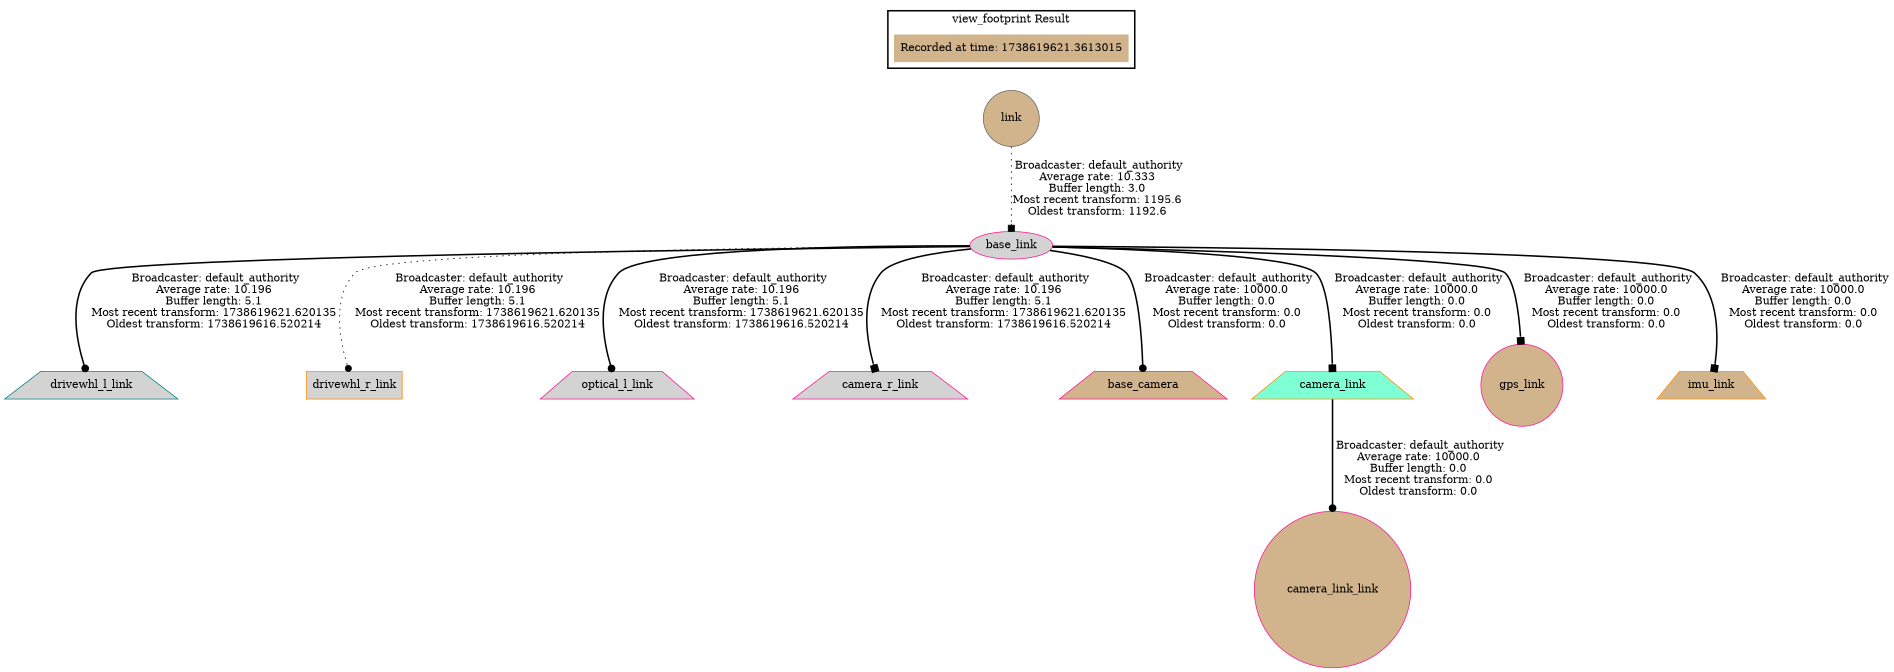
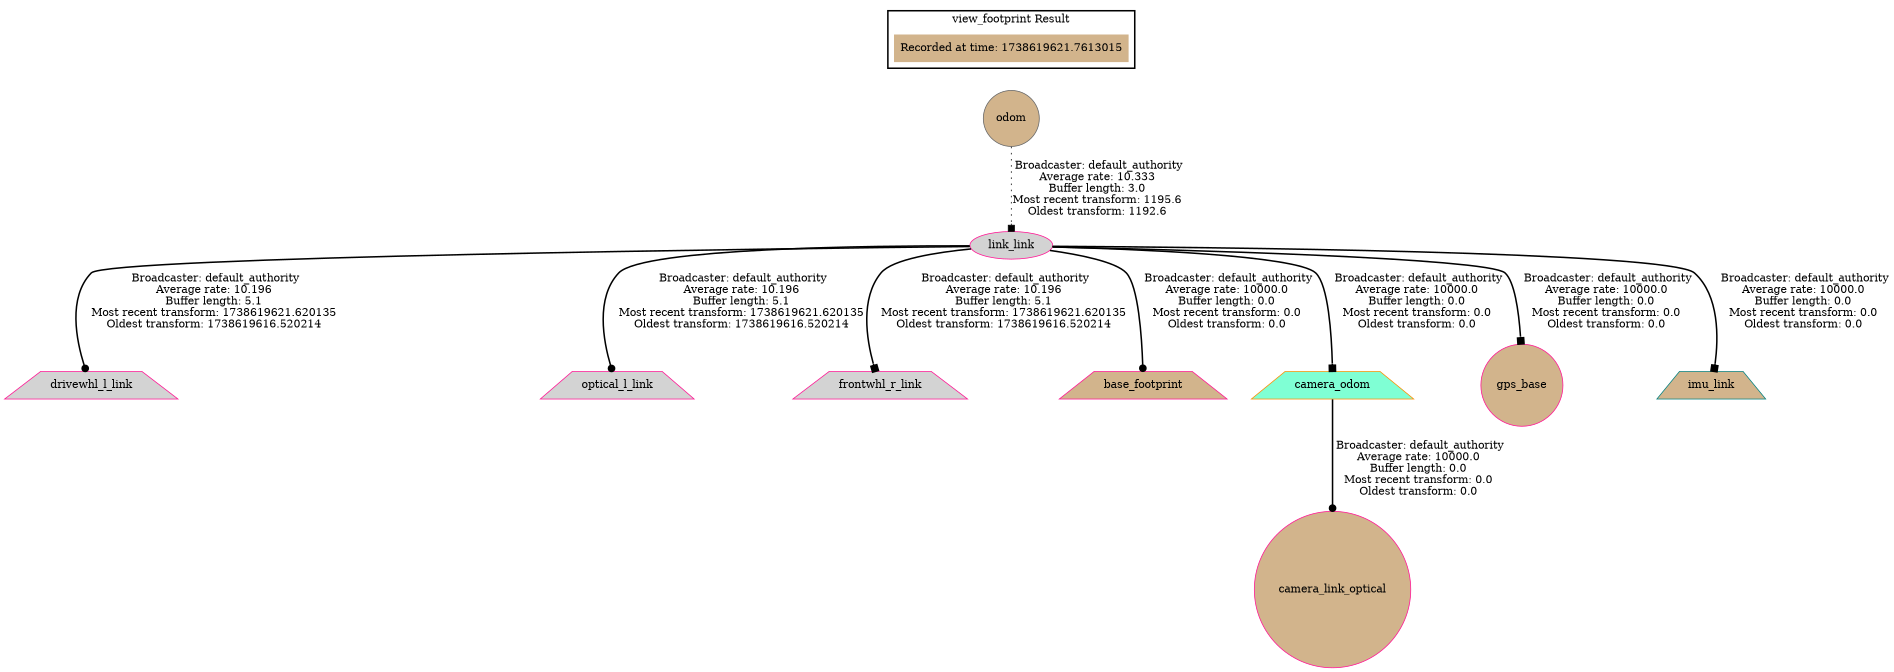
node "Recorded at time: 1738619621.3613015": label "Recorded at time: 1738619621.3613015" -> "Recorded at time: 1738619621.7613015"
node "link": label "link" -> "odom"
node "base_link": label "base_link" -> "link_link"
node "drivewhl_l_link": color teal -> deeppink
node "drivewhl_r_link": removed
node "camera_r_link": label "camera_r_link" -> "frontwhl_r_link"
node "base_camera": label "base_camera" -> "base_footprint"
node "camera_link": label "camera_link" -> "camera_odom"
node "gps_link": label "gps_link" -> "gps_base"
node "imu_link": color darkorange -> teal
node "camera_link_link": label "camera_link_link" -> "camera_link_optical"
